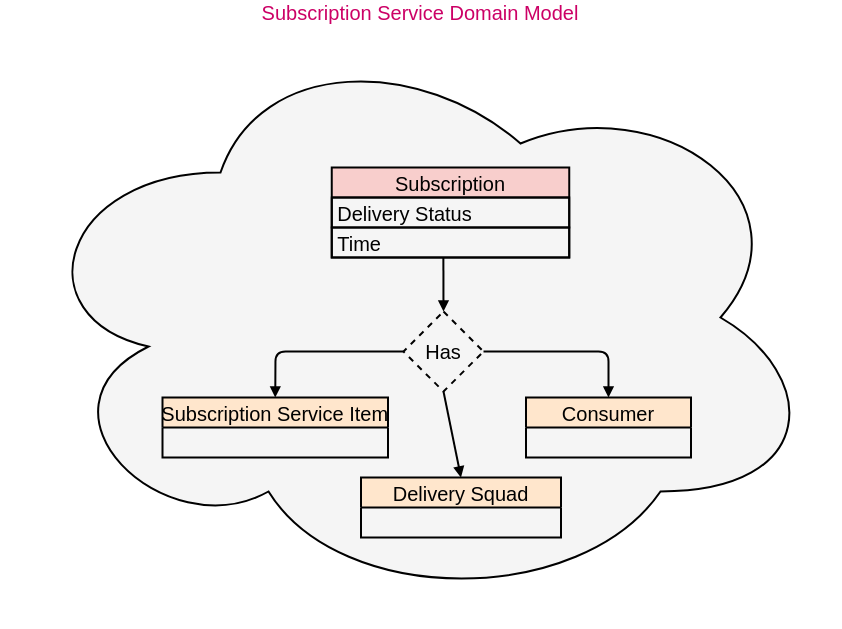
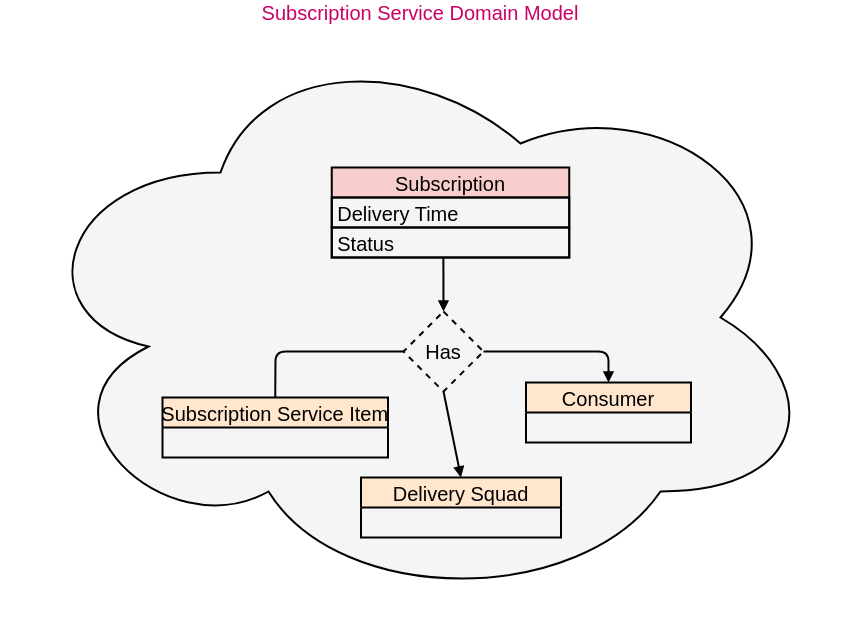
node "Delivery Status": label "Delivery Status" -> "Delivery Time"
node "Time": label "Time" -> "Status"
edge "Has" -> "Subscription Service Item": arrowhead block -> none
node "Consumer": moved (609, 428) -> (609, 413)
